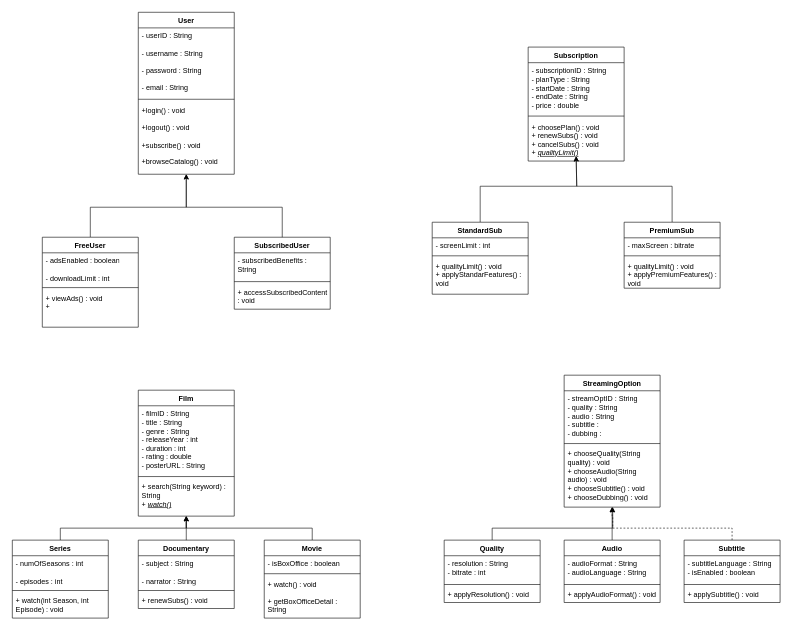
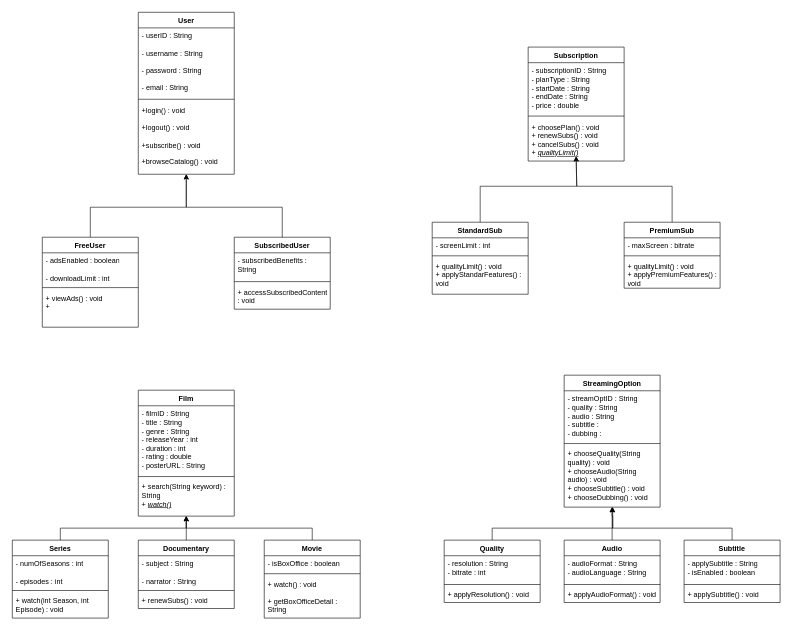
edge "Subtitle" -> "StreamingOption": style dashed -> solid
node "- subtitleLanguage : String - isEnabled : boolean": label "- subtitleLanguage : String - isEnabled : boolean" -> "- applySubtitle : String - isEnabled : boolean"
